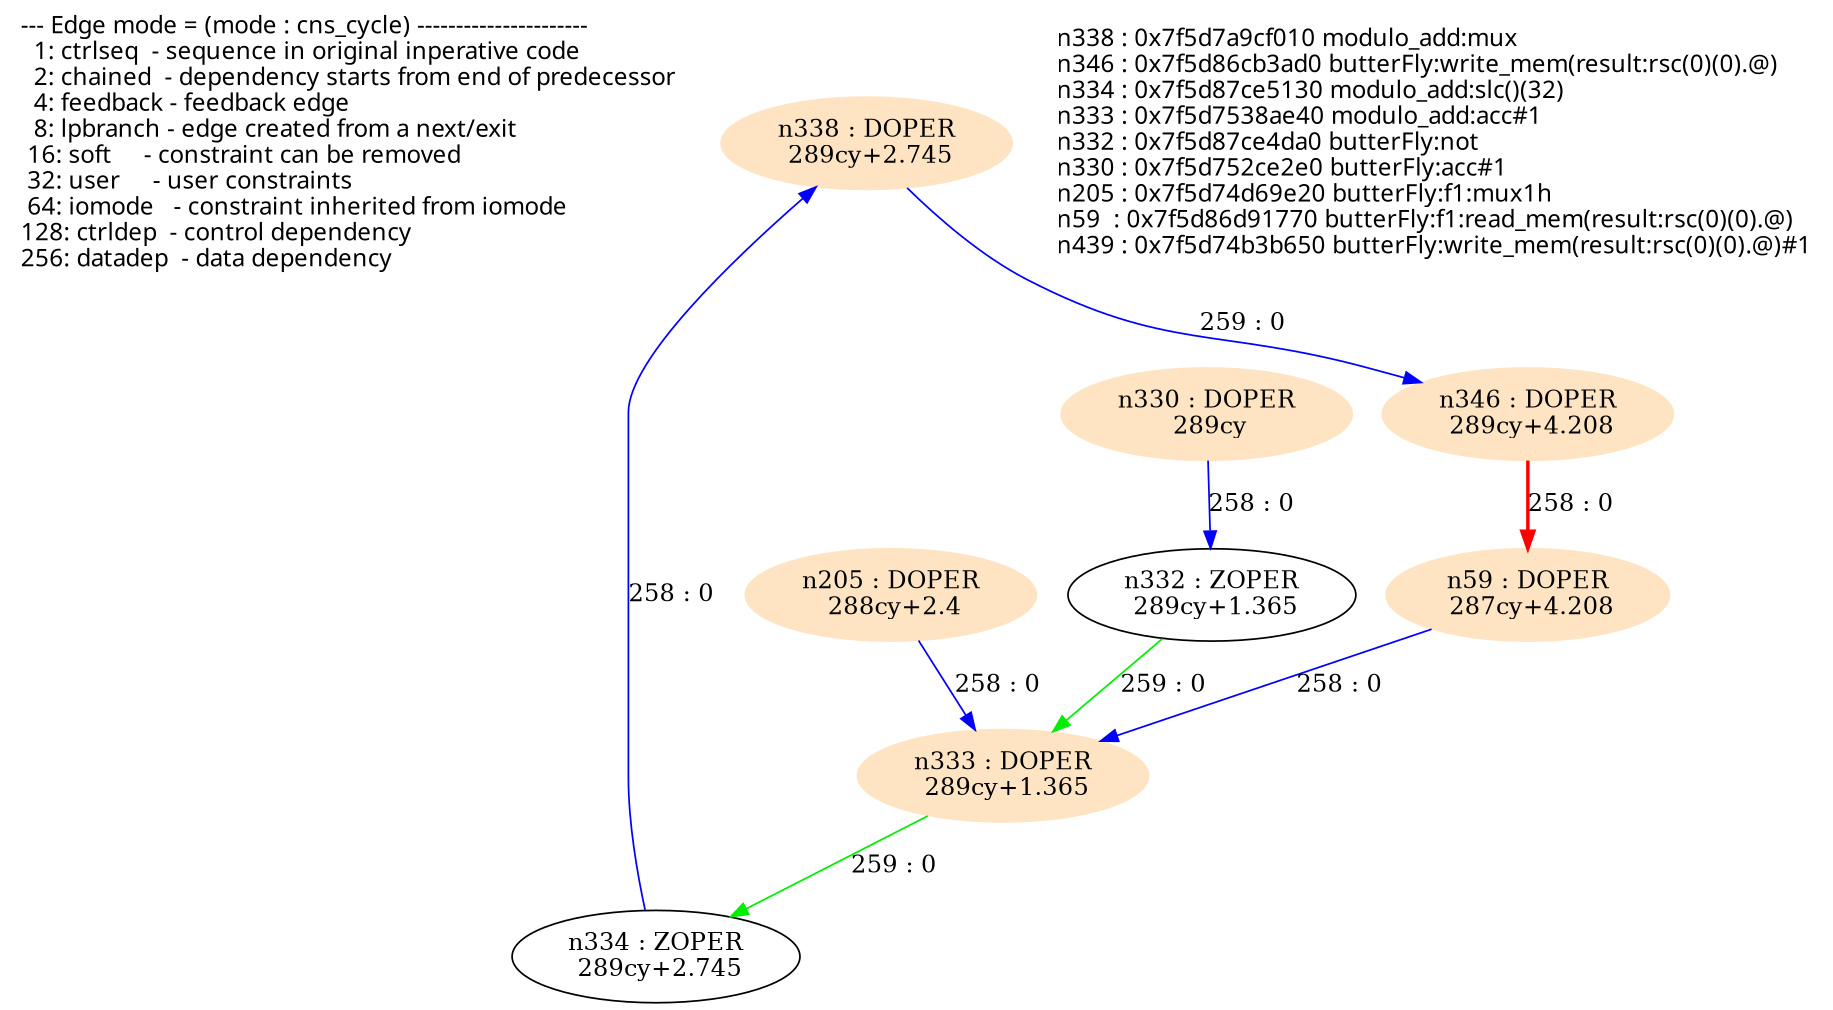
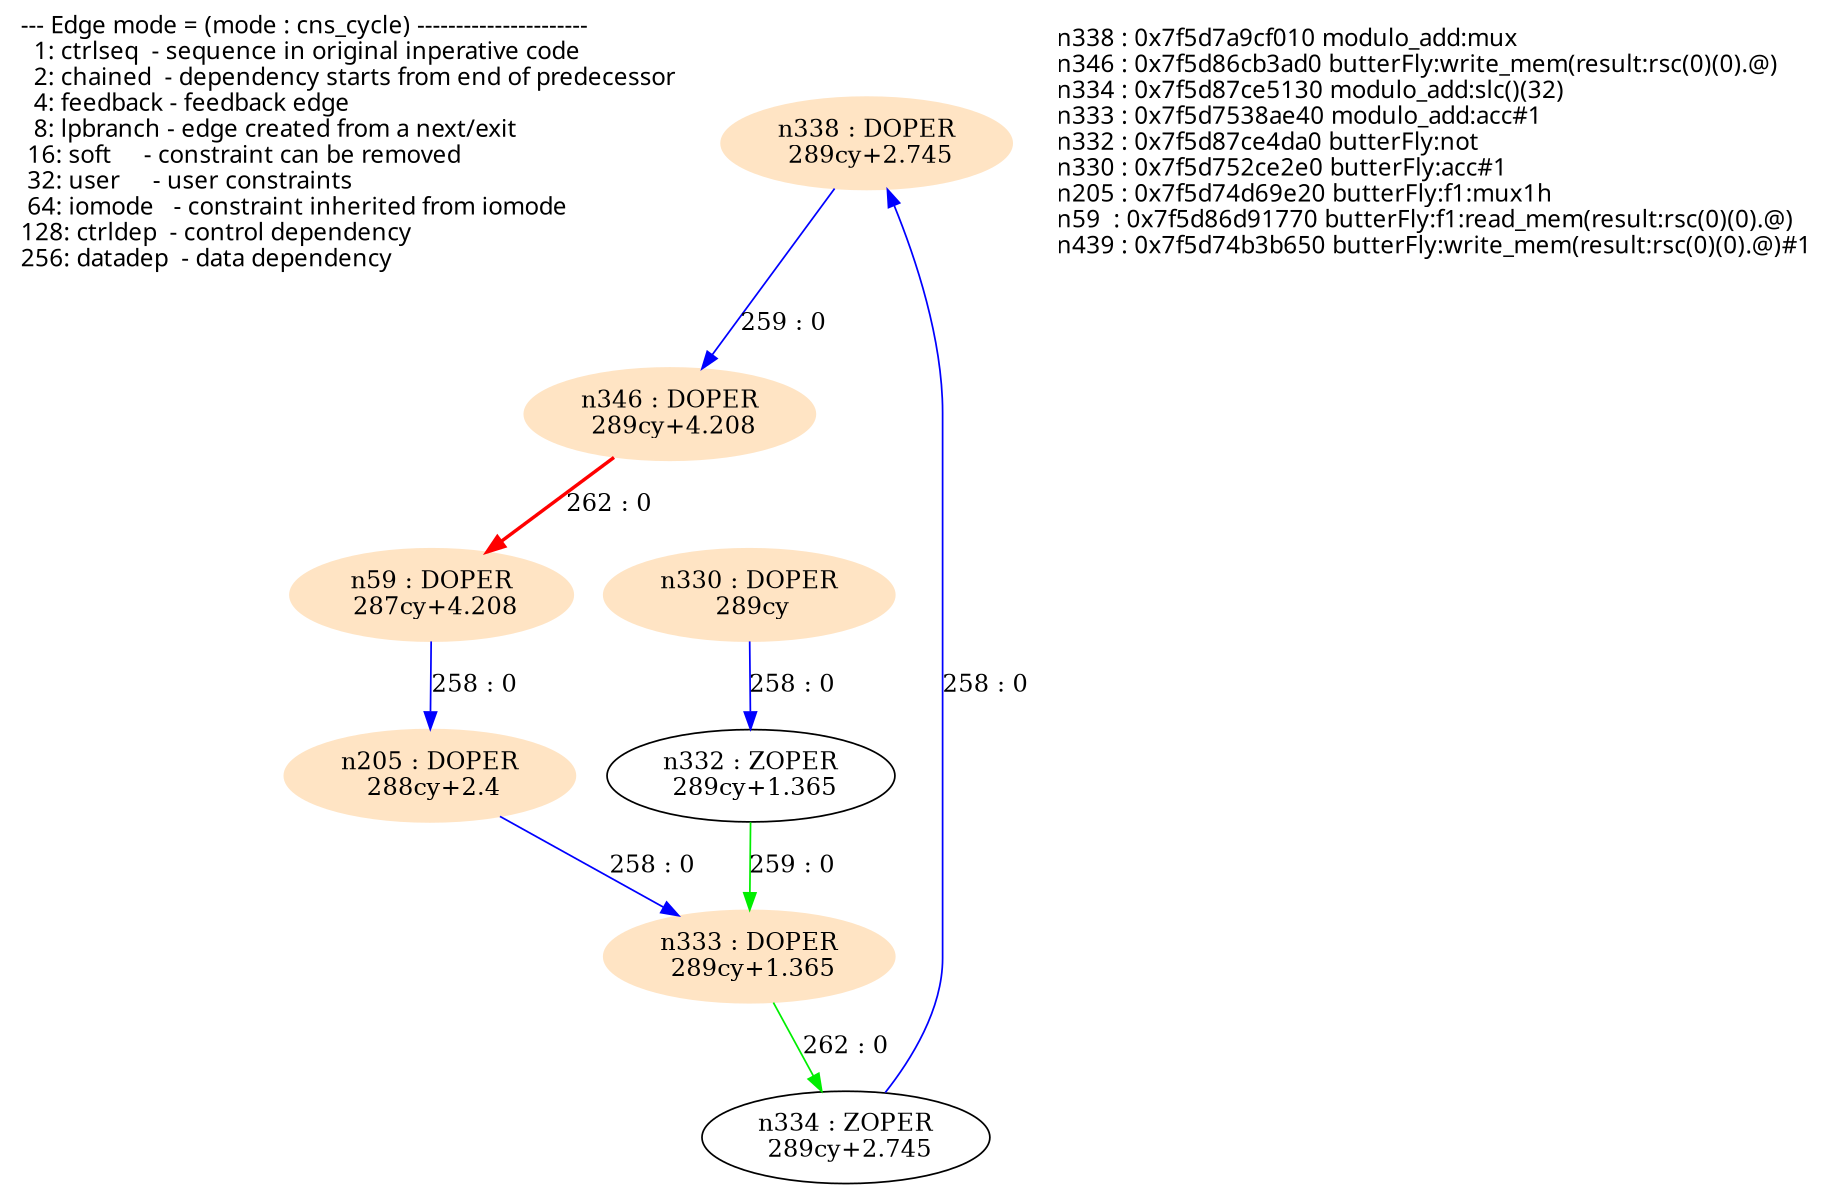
edge "n346 : DOPER 289cy+4.208" -> "n59 : DOPER 287cy+4.208": label "258 : 0" -> "262 : 0"
edge "n59 : DOPER 287cy+4.208" -> "n333 : DOPER 289cy+1.365": now "n59 : DOPER 287cy+4.208" -> "n205 : DOPER 288cy+2.4"
edge "n333 : DOPER 289cy+1.365" -> "n334 : ZOPER 289cy+2.745": label "259 : 0" -> "262 : 0"
